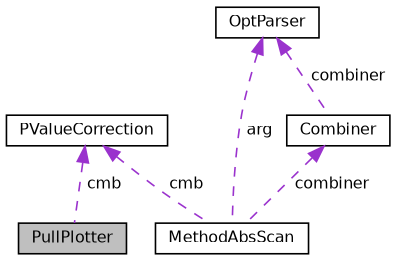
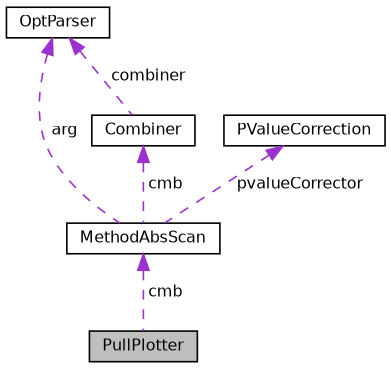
edge "MethodAbsScan" -> "PValueCorrection": label " cmb" -> " pvalueCorrector"
edge "MethodAbsScan" -> "Combiner": label " combiner" -> " cmb"
edge "PullPlotter" -> "PValueCorrection": now "PullPlotter" -> "MethodAbsScan"
